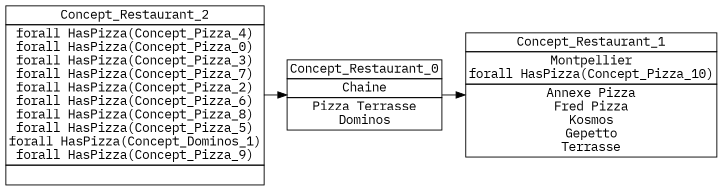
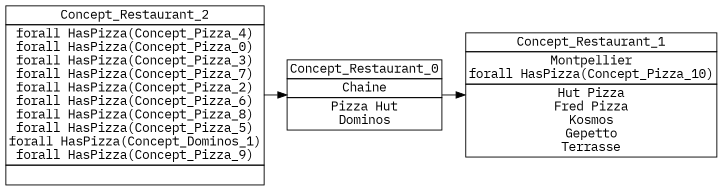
node "Concept_Restaurant_1": text "Annexe Pizza" -> "Hut Pizza"
node "Concept_Restaurant_0": text "Pizza Terrasse" -> "Pizza Hut"
